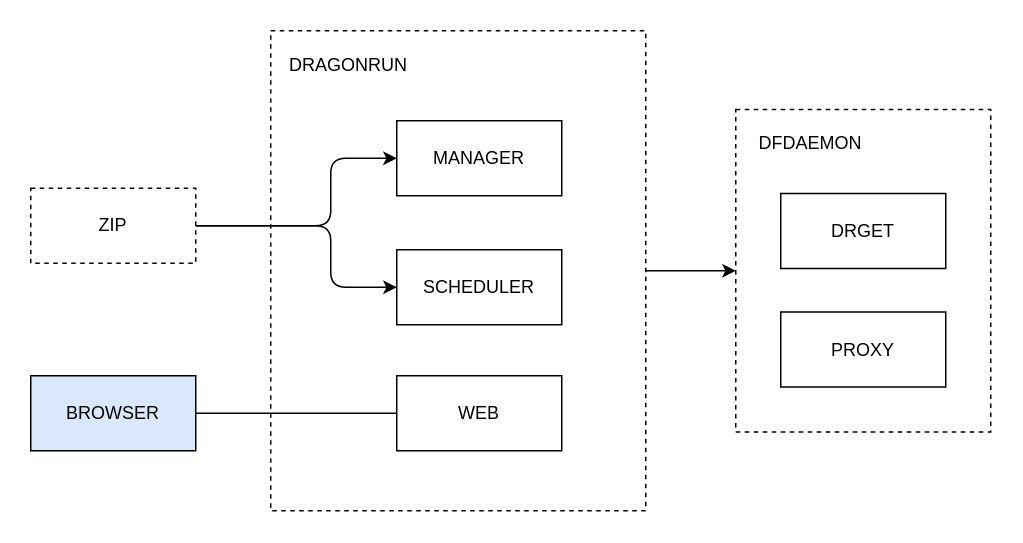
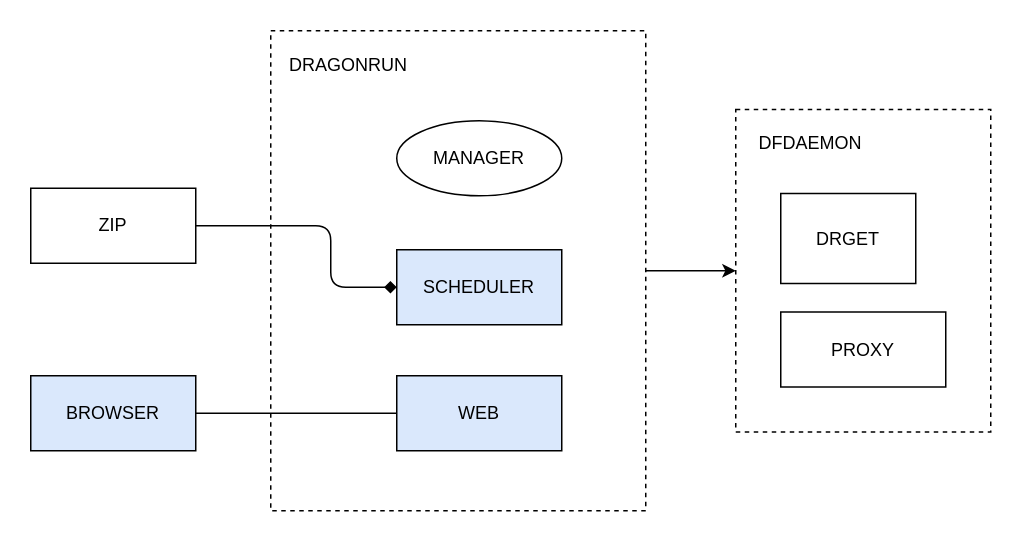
node "MANAGER": shape rectangle -> ellipse
edge "ZIP" -> "MANAGER": removed
node "ZIP": style dashed -> solid
node "DRGET": size 165x75 -> 135x90
edge "ZIP" -> "SCHEDULER": arrowhead classic -> diamond
node "SCHEDULER": fillcolor #ffffff -> #dae8fc
node "WEB": fillcolor #ffffff -> #dae8fc
